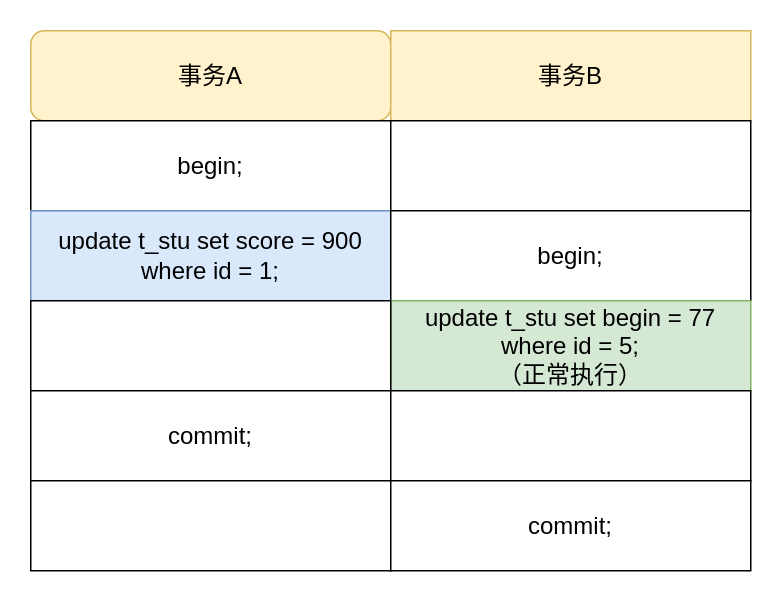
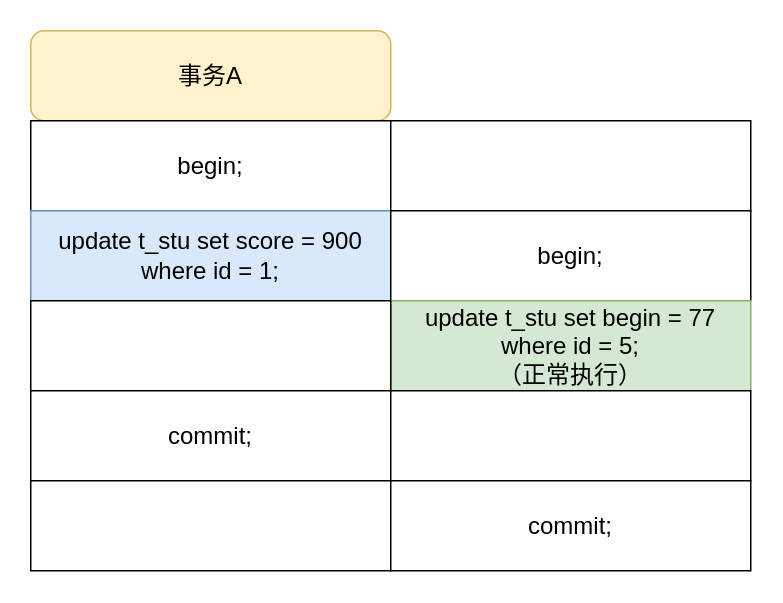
node "事务B": removed
